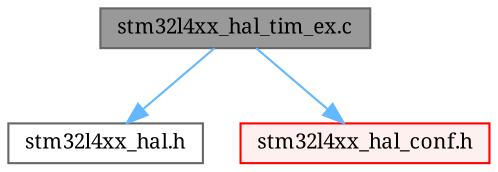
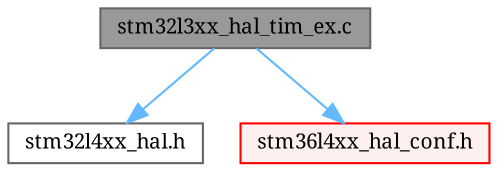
node "stm32l4xx_hal_tim_ex.c": label "stm32l4xx_hal_tim_ex.c" -> "stm32l3xx_hal_tim_ex.c"
node "stm32l4xx_hal_conf.h": label "stm32l4xx_hal_conf.h" -> "stm36l4xx_hal_conf.h"
